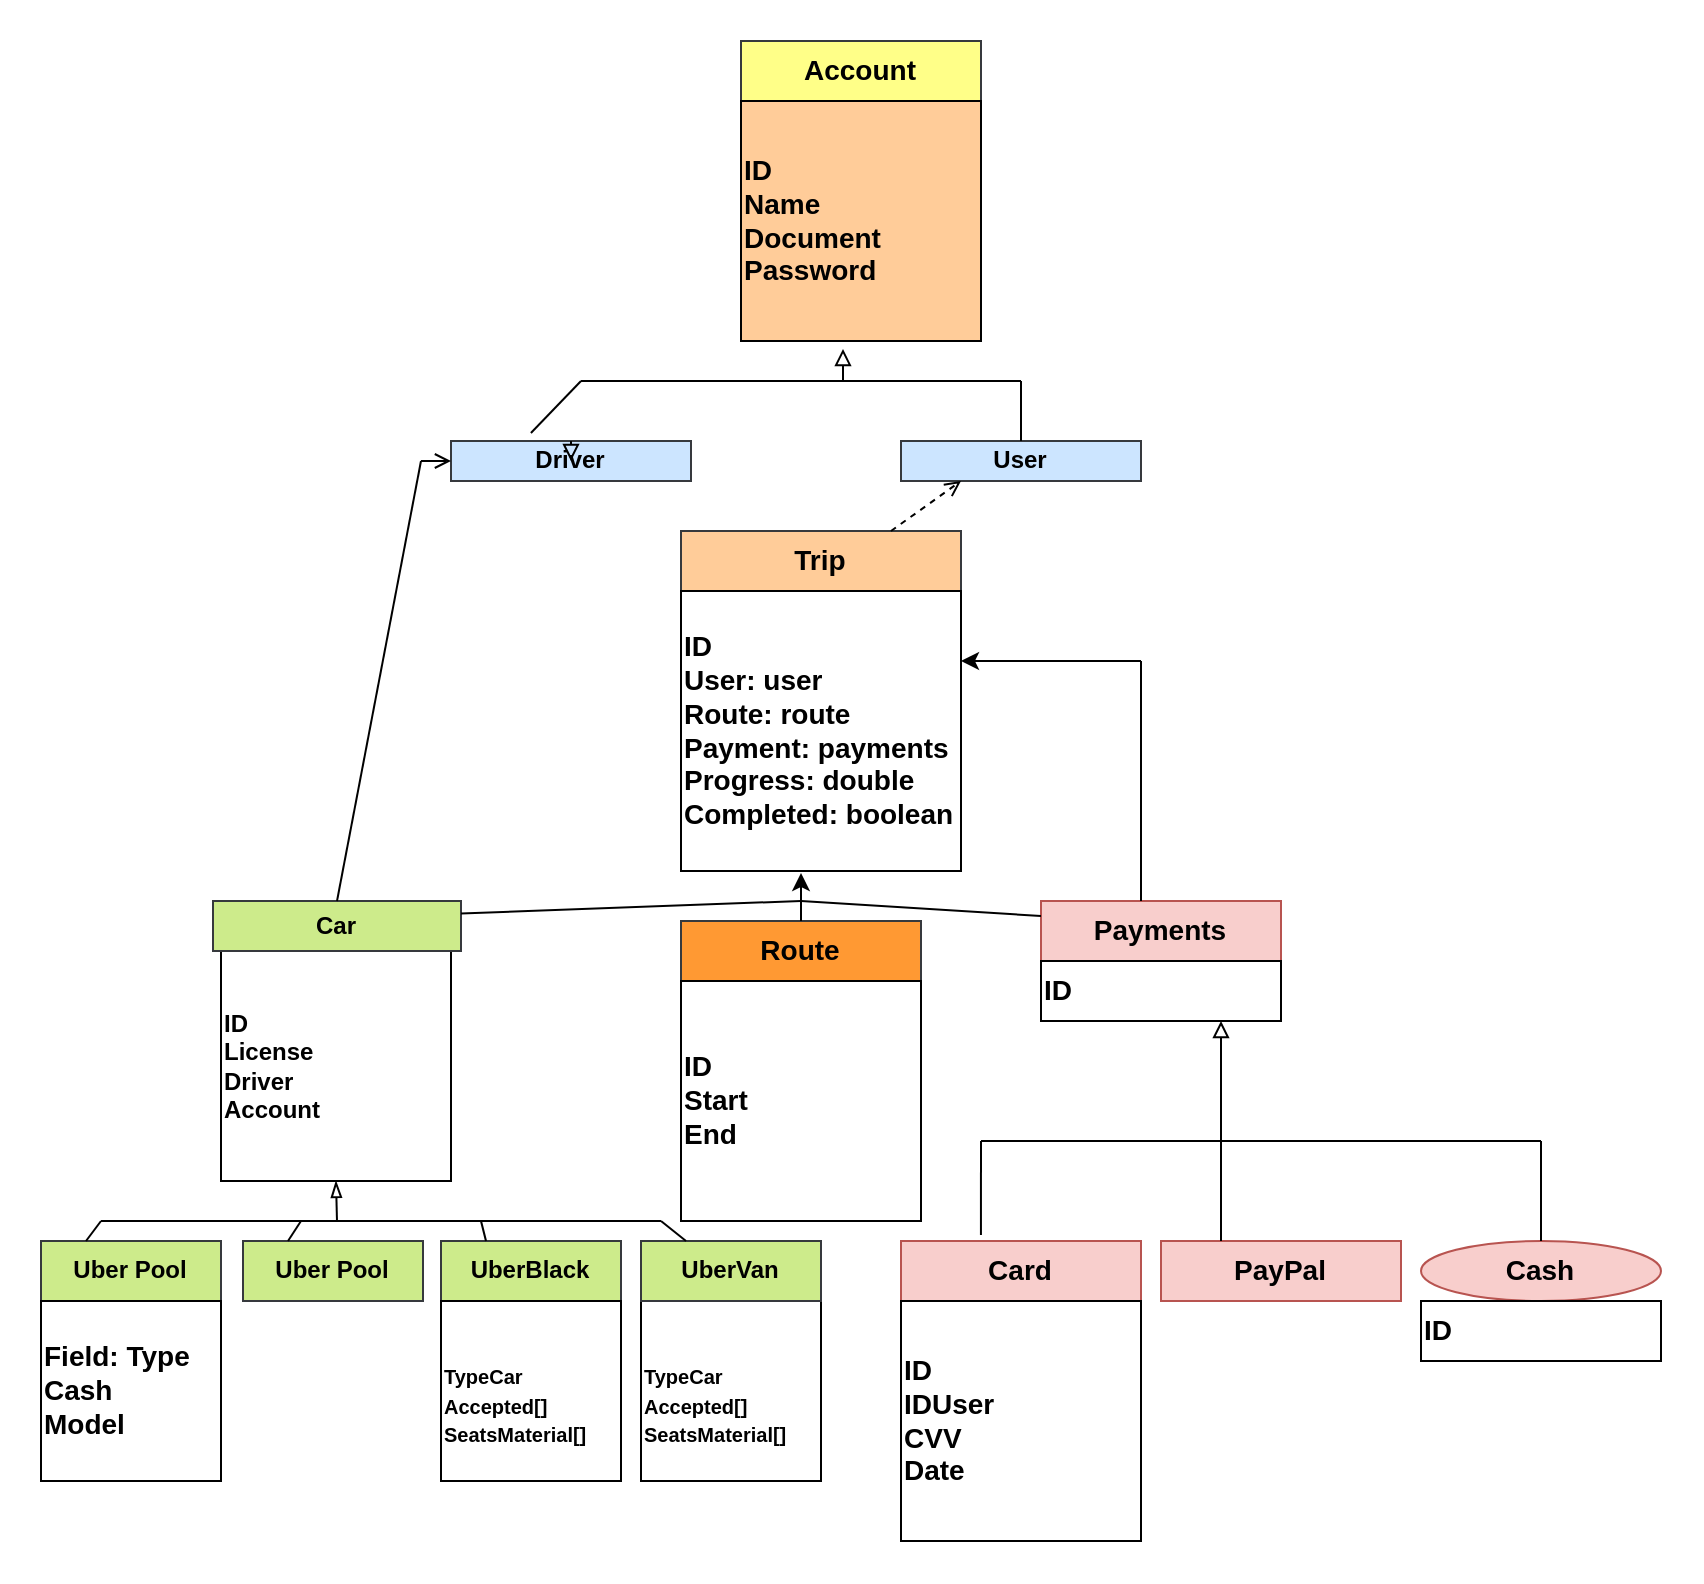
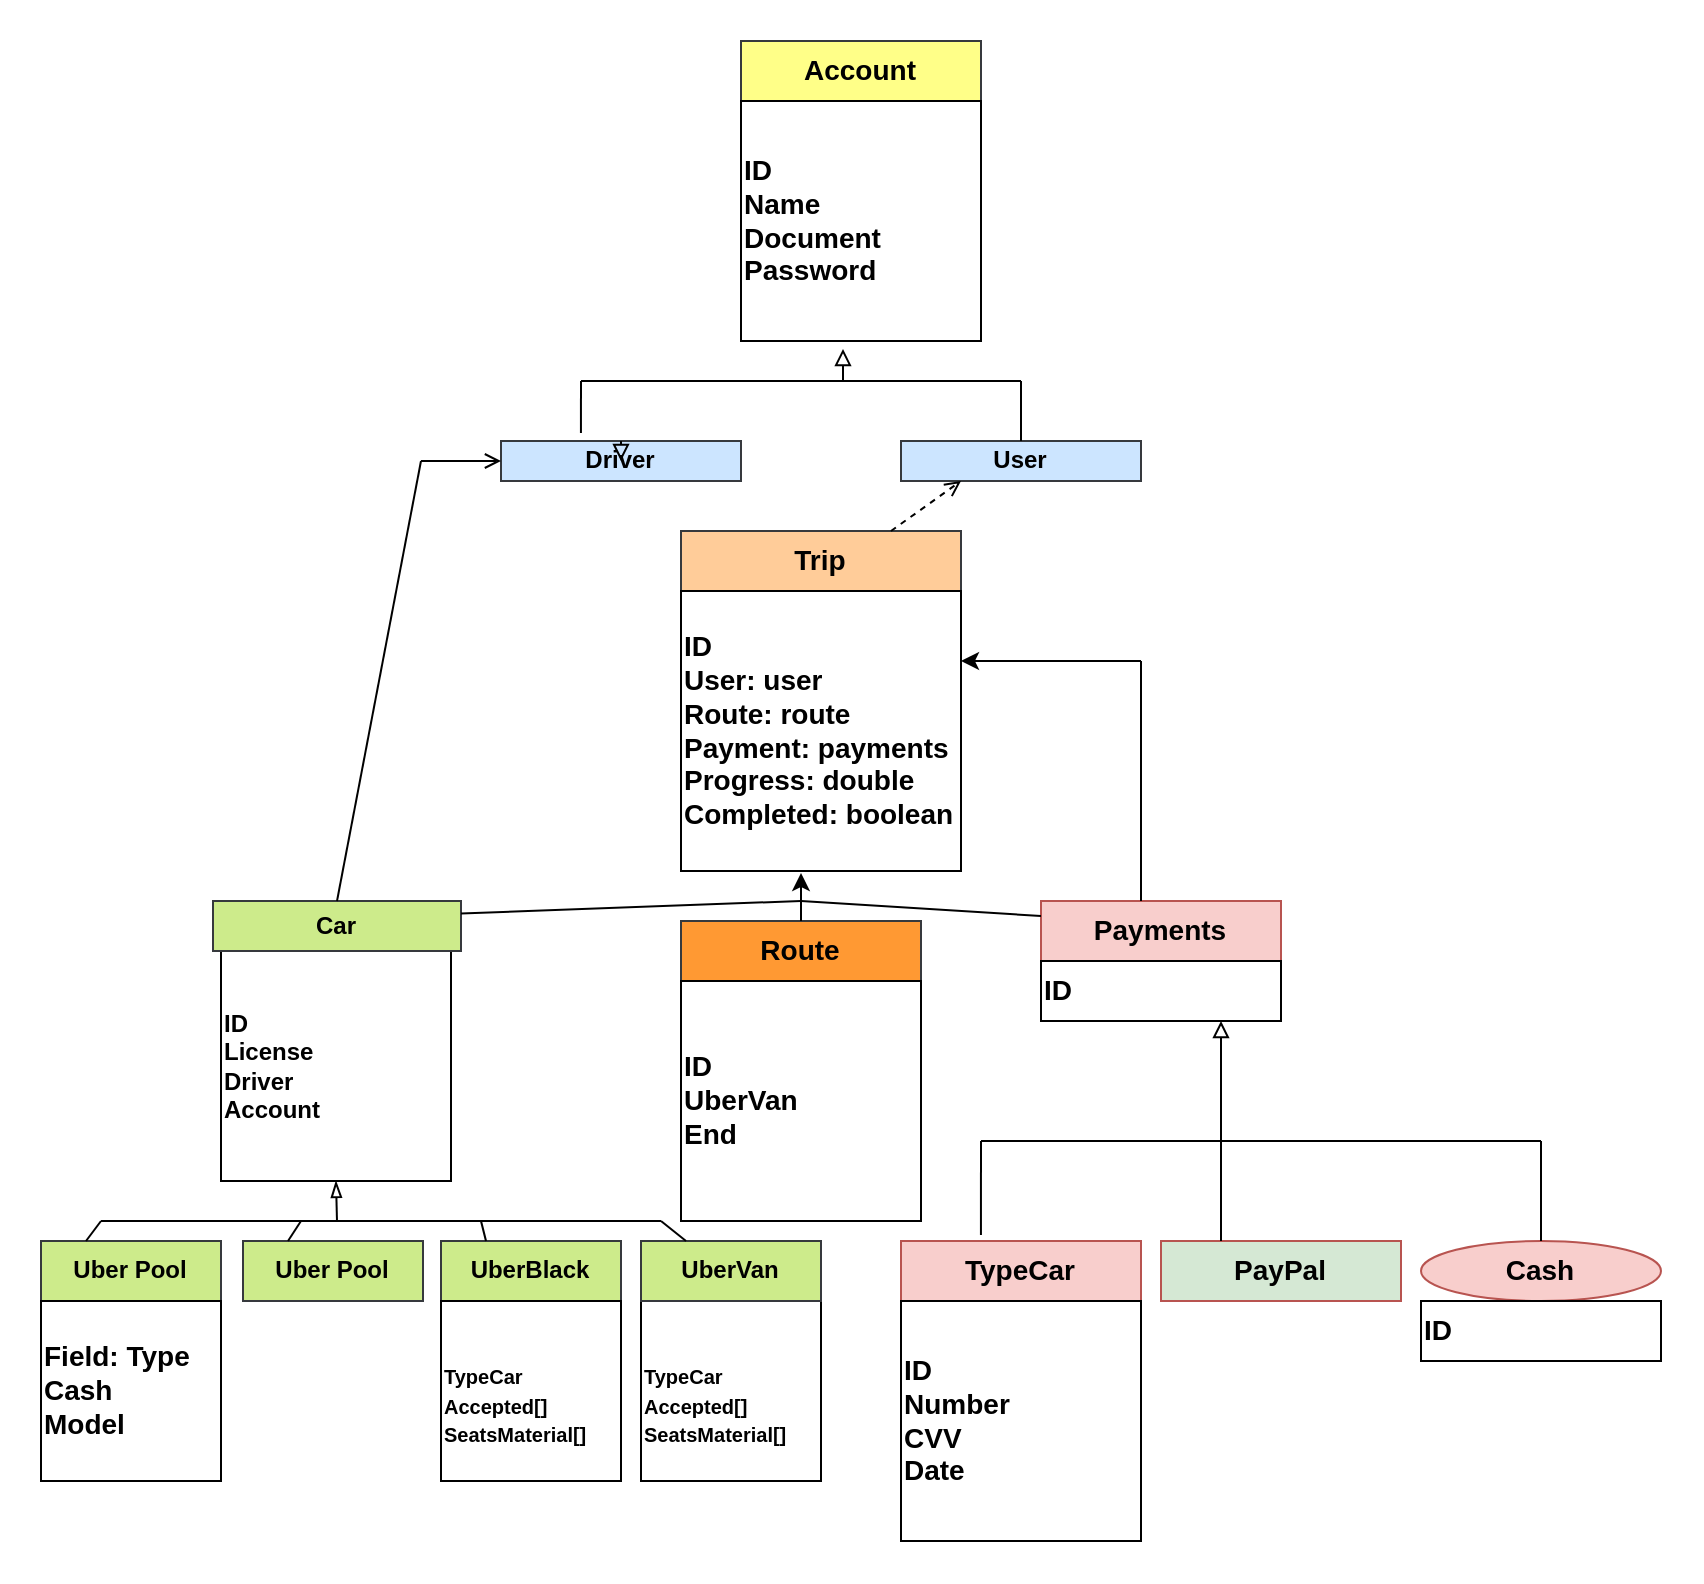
node "IDNameDocument Password": fillcolor #ffcc99 -> #ffffff
node "Driver": moved (571, 461) -> (621, 461)
node "IDStartEnd": label "IDStartEnd" -> "IDUberVanEnd"
node "Card": label "Card" -> "TypeCar"
node "PayPal": fillcolor #f8cecc -> #d5e8d4
node "ID IDUser CVV Date": label "ID IDUser CVV Date" -> "ID Number CVV Date"
